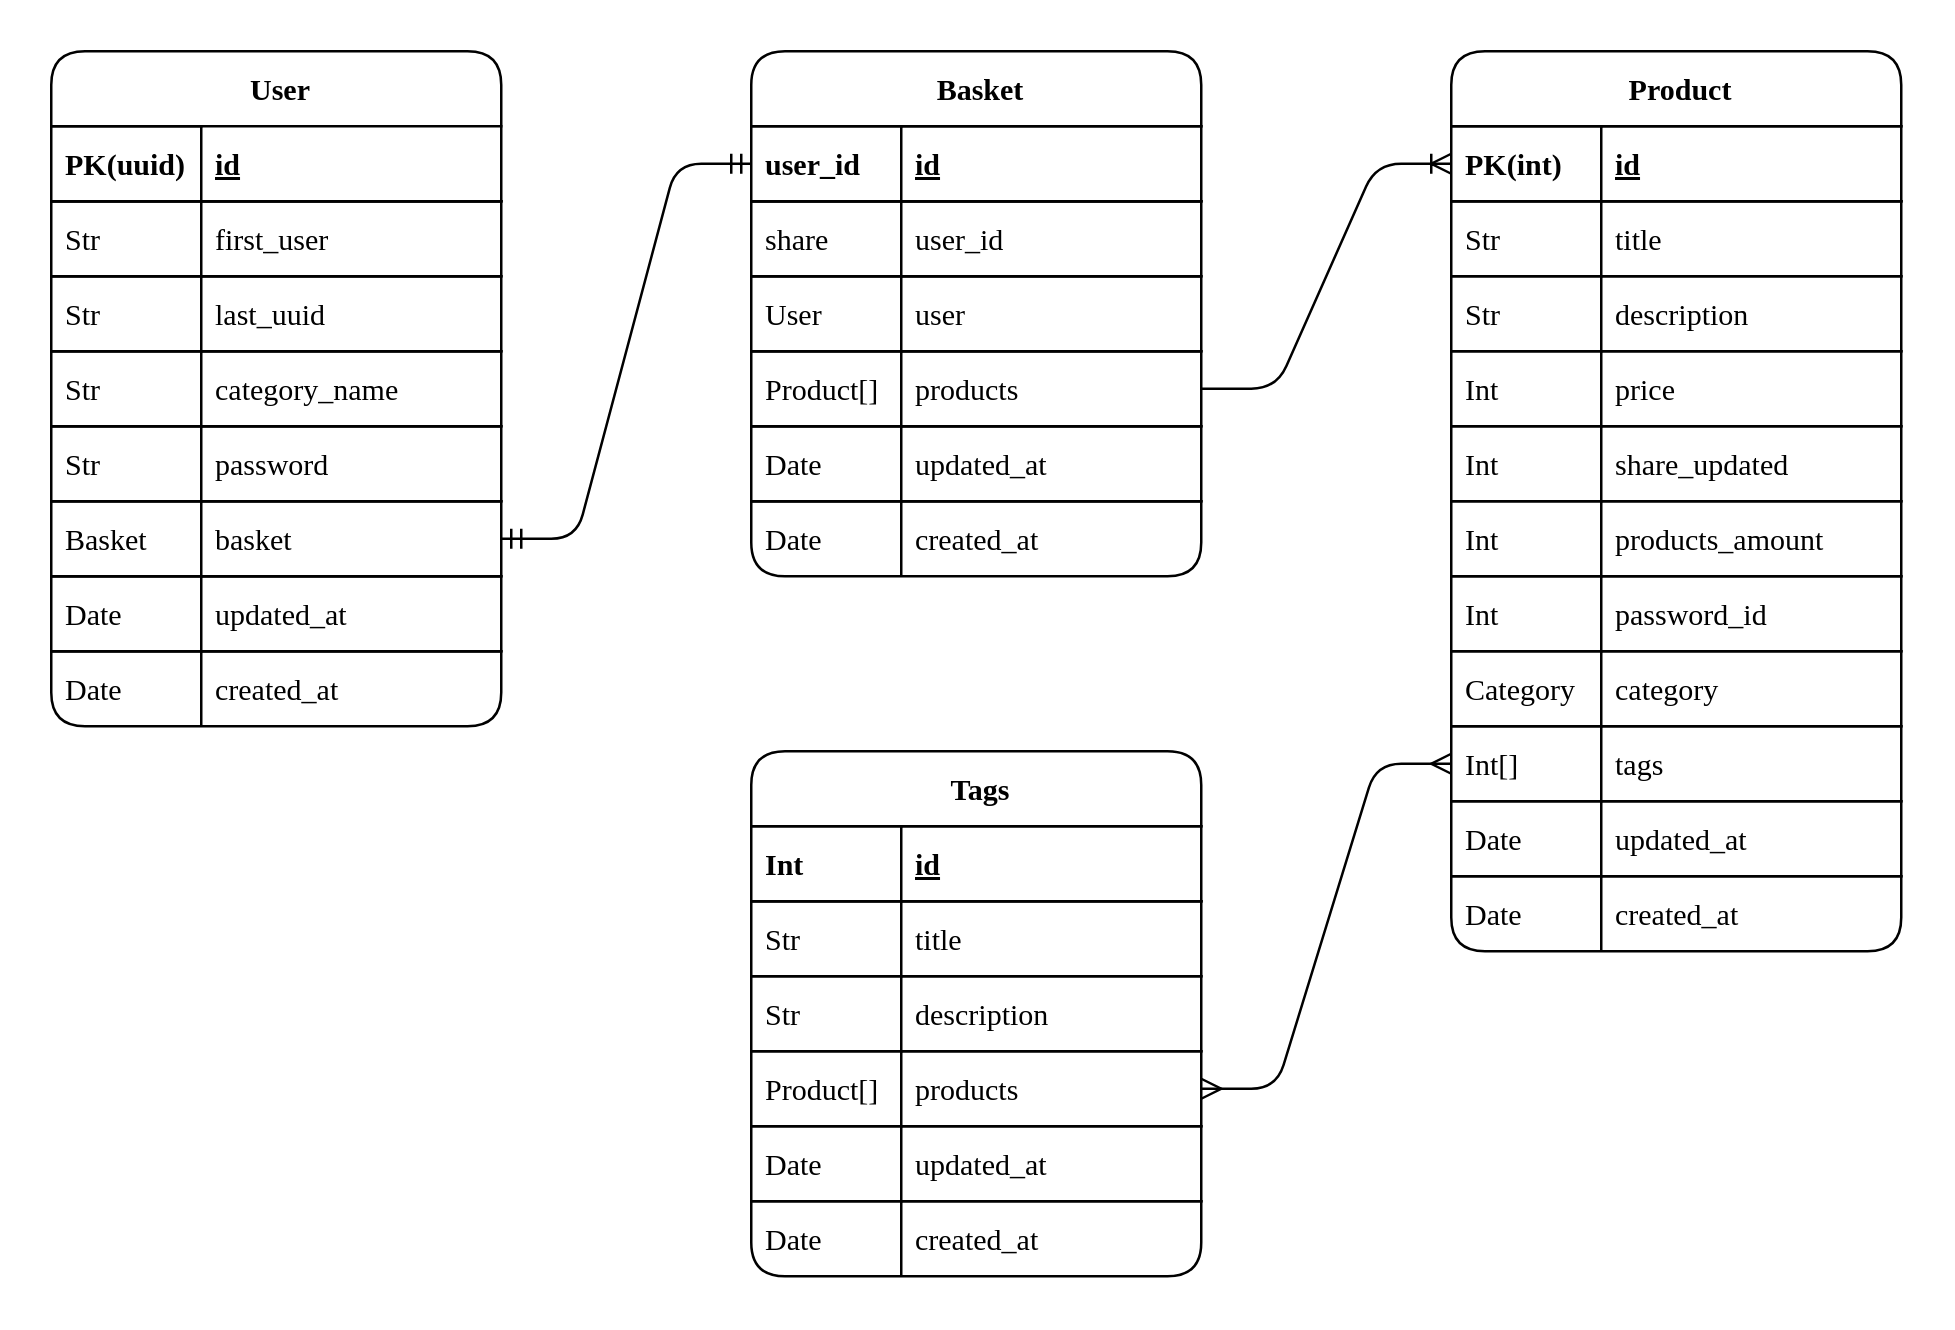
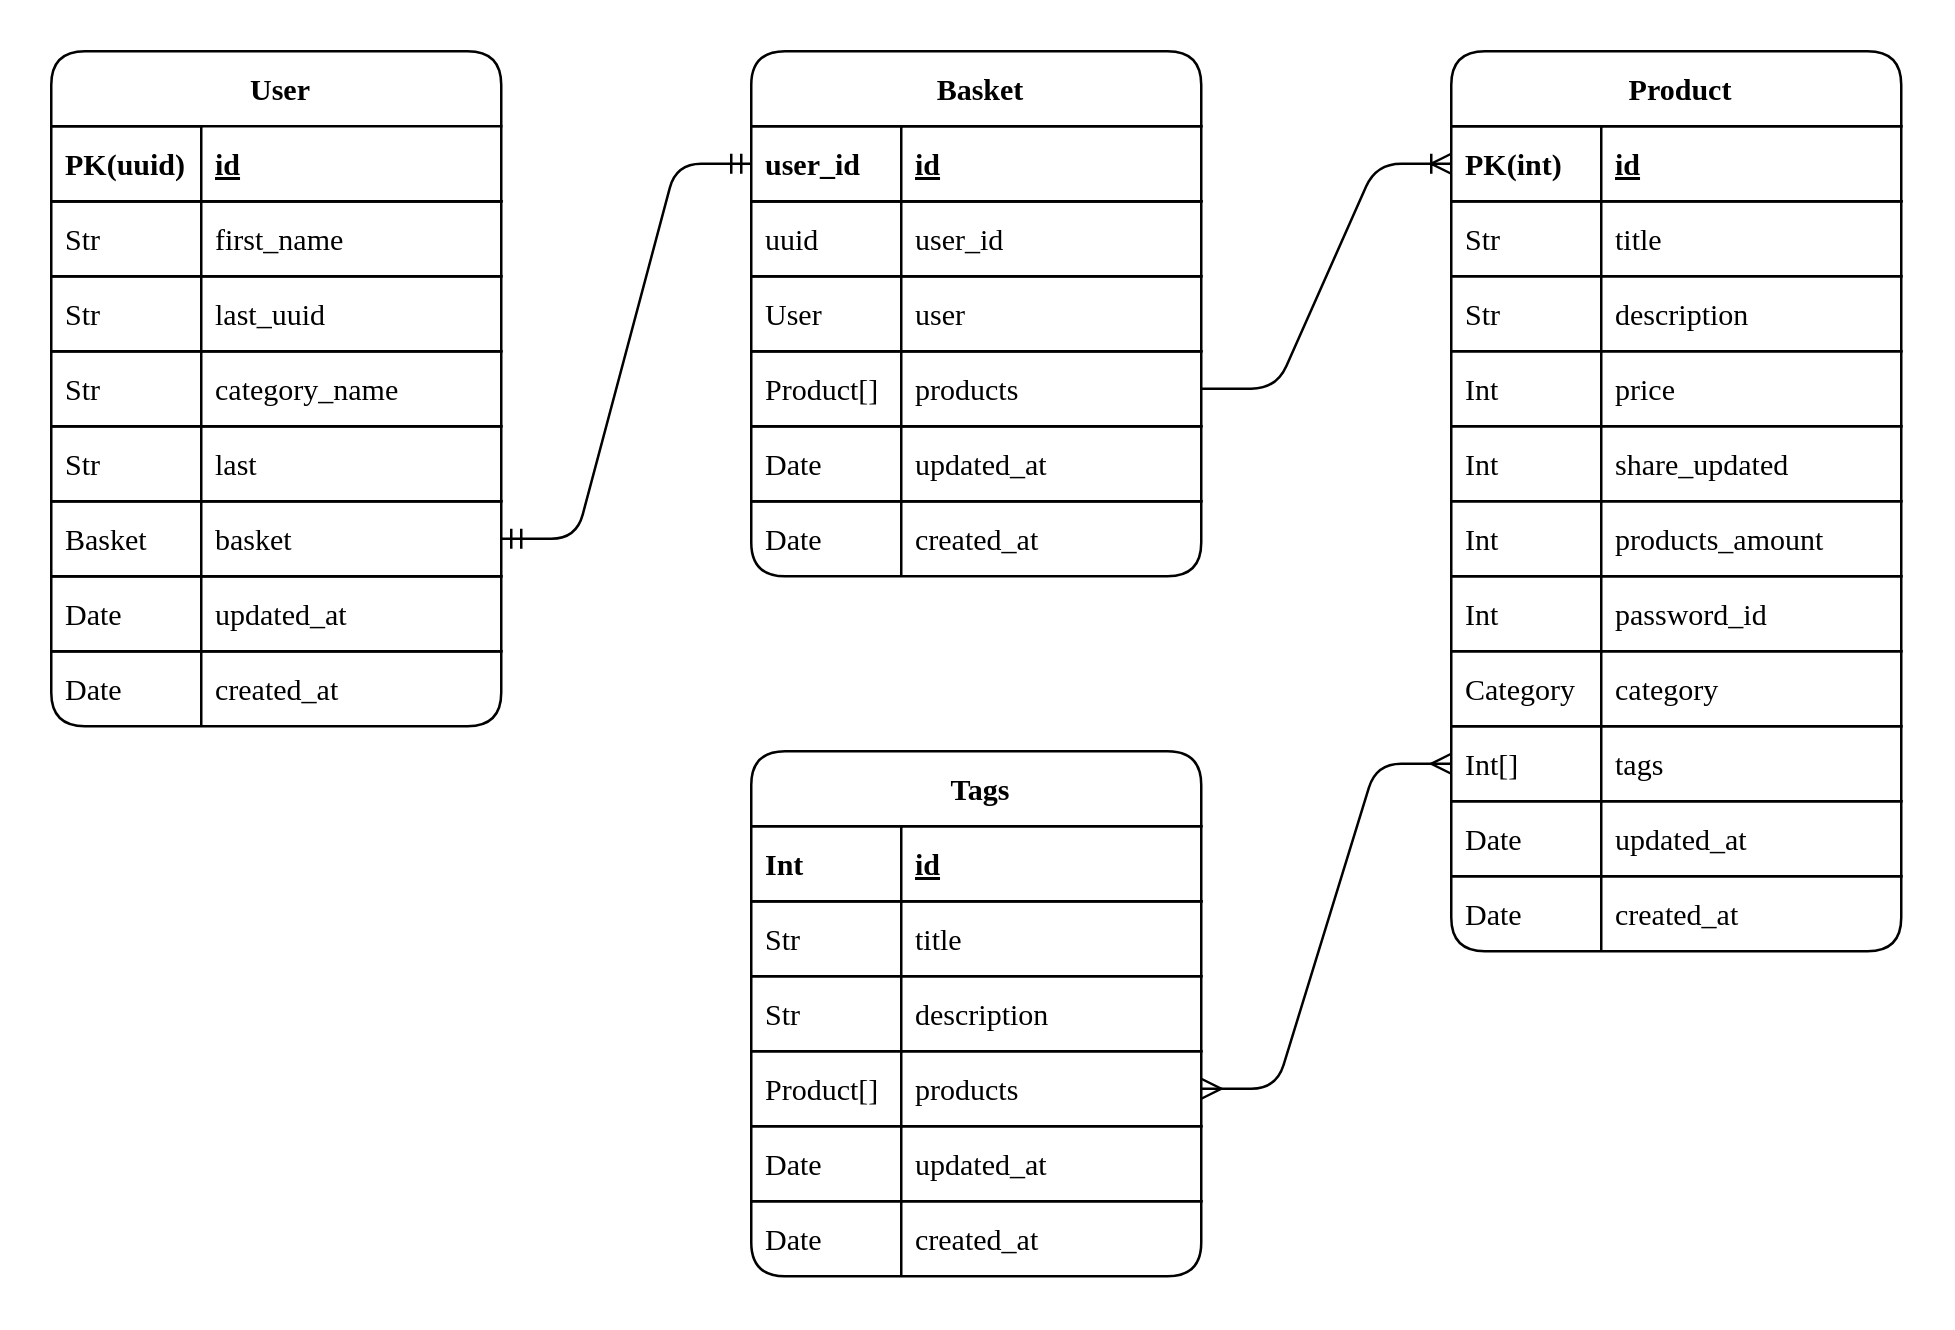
node "first_user": label "first_user" -> "first_name"
node "share": label "share" -> "uuid"
node "password": label "password" -> "last"
